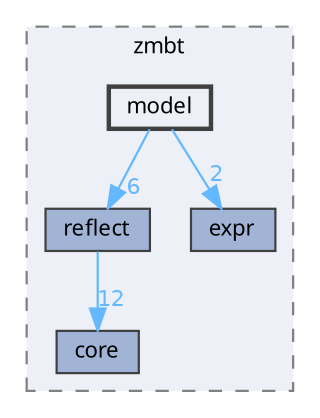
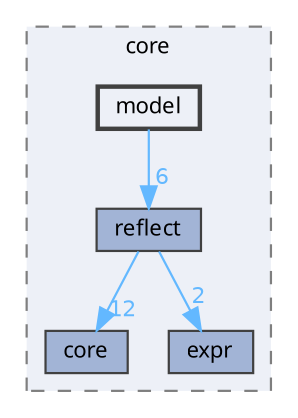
cluster "zmbt": label "zmbt" -> "core"
edge "model" -> "expr": now "reflect" -> "expr"
